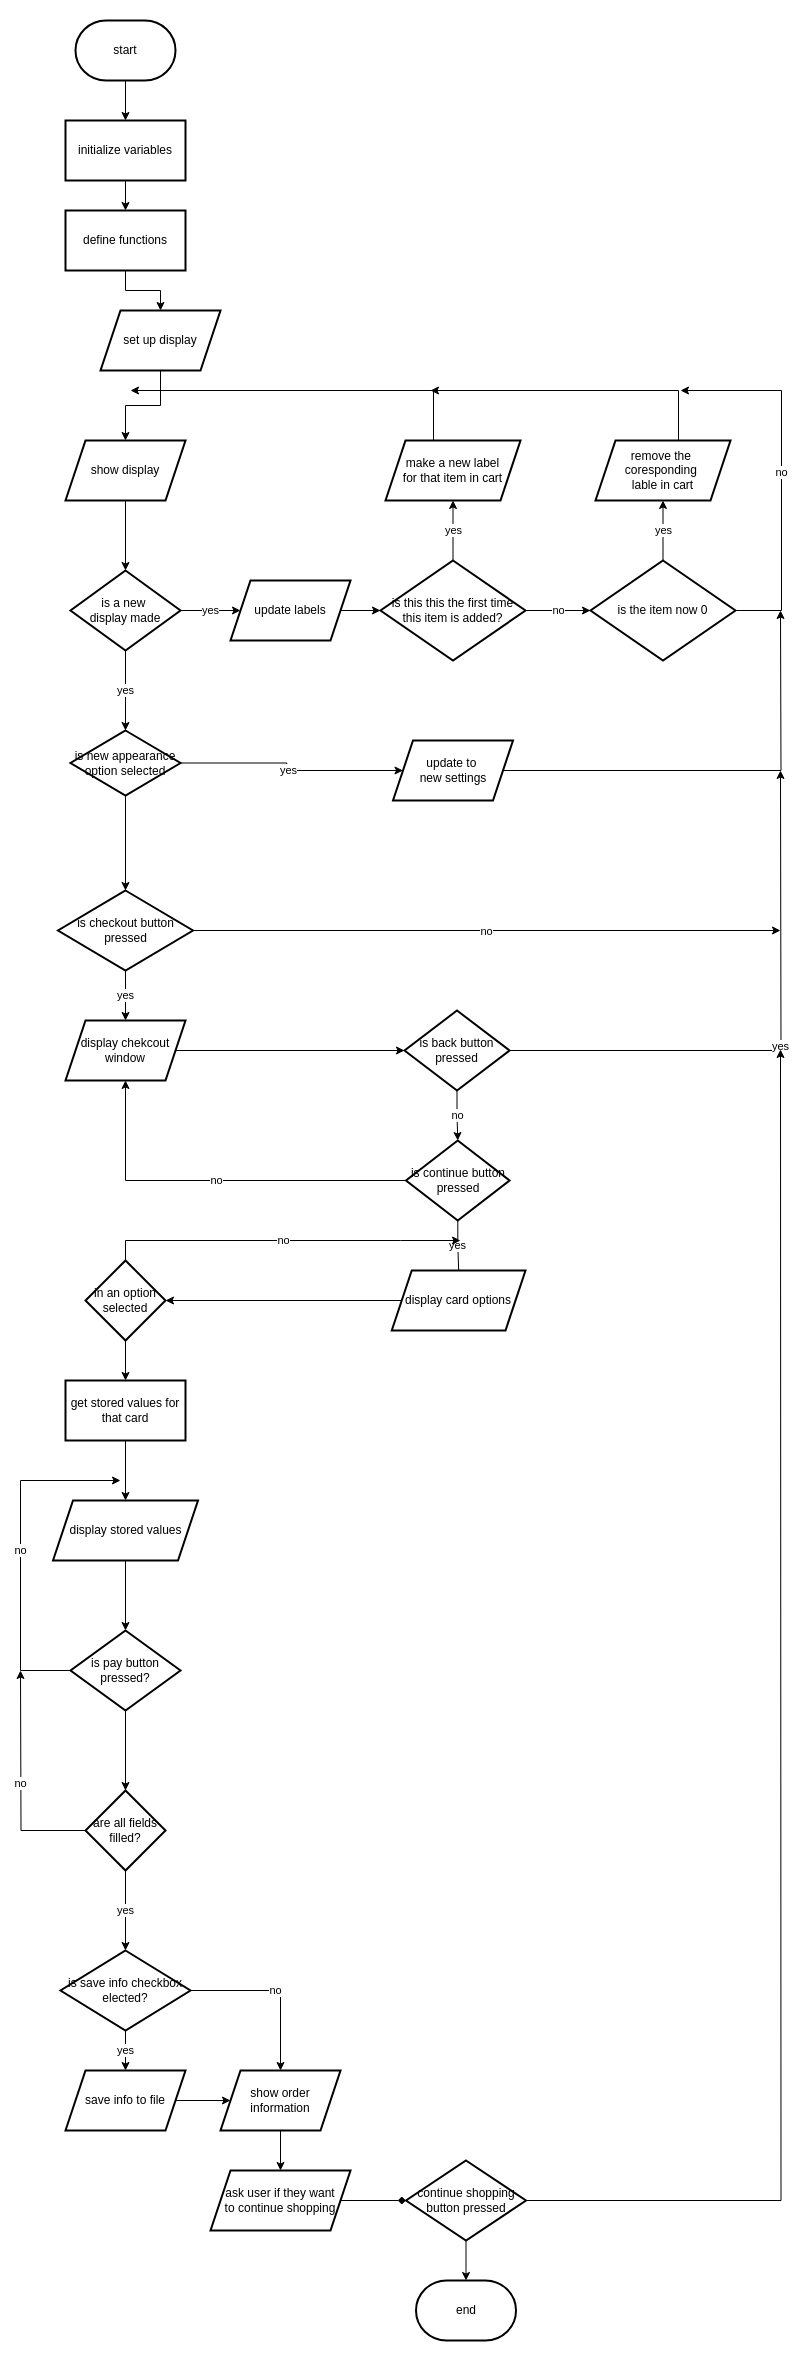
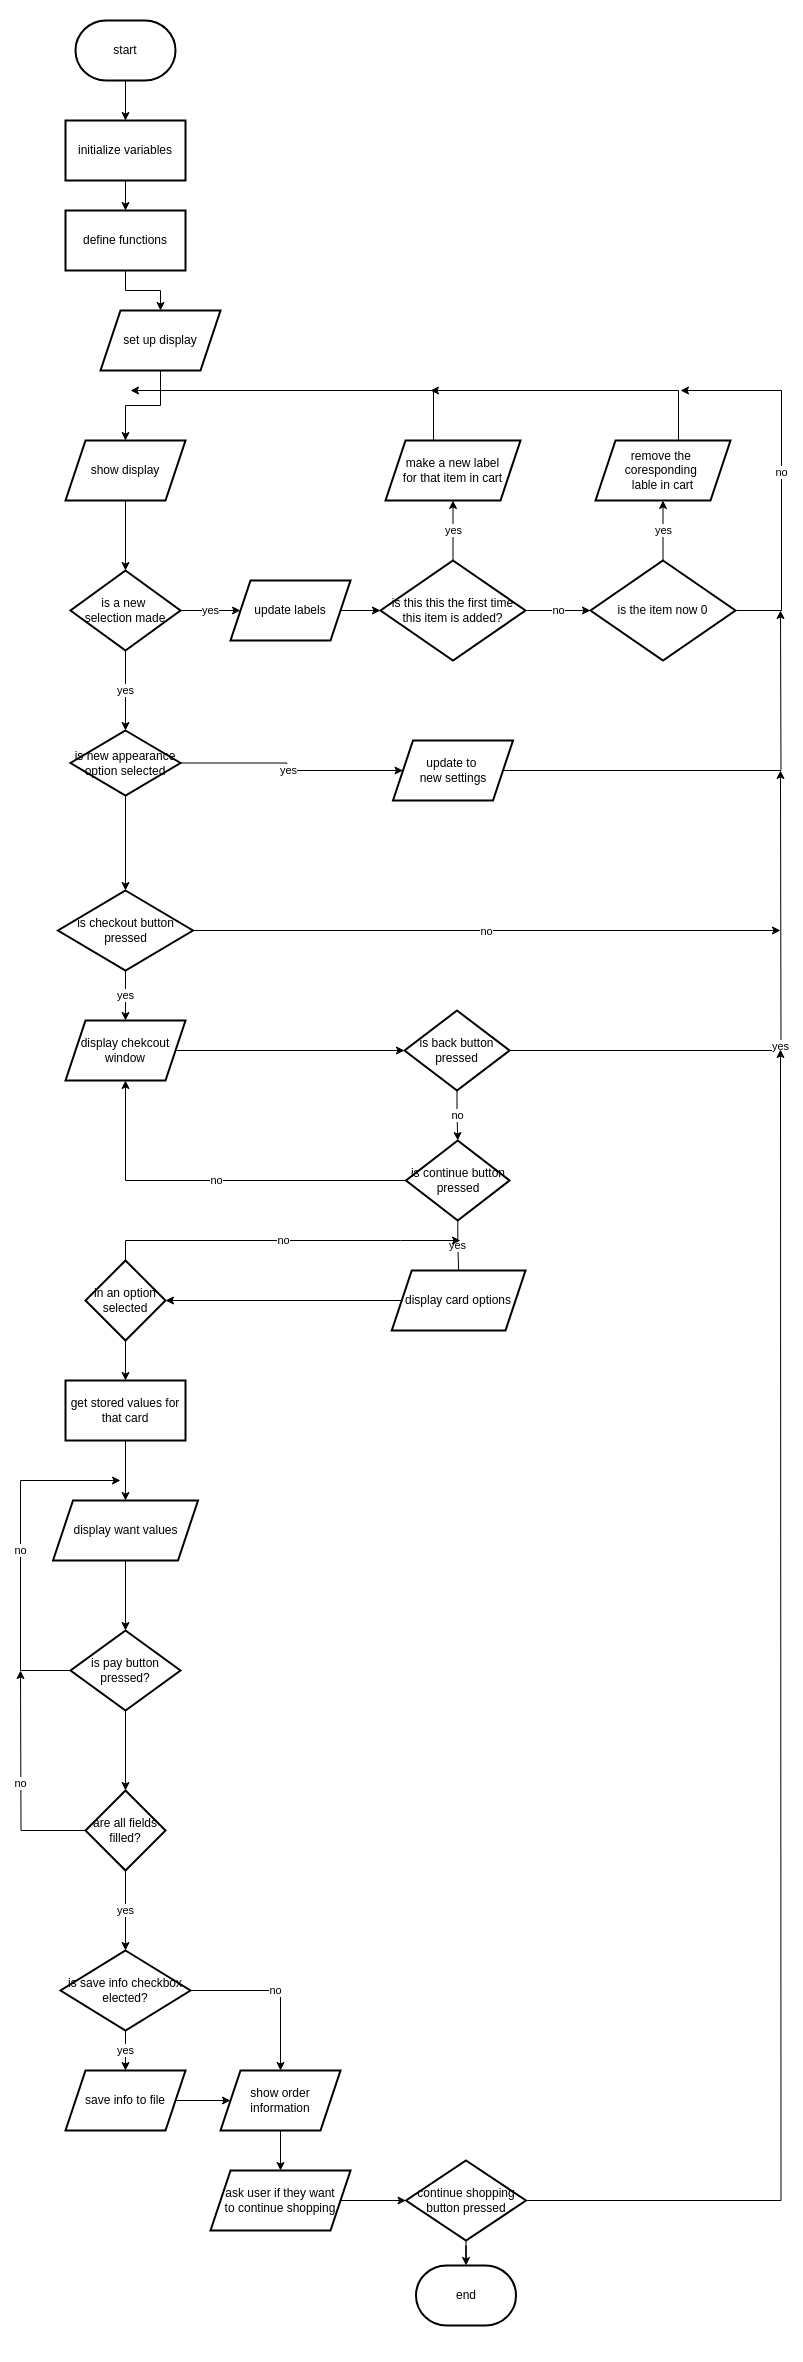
node "is a new display made": label "is a new display made" -> "is a new selection made"
node "display stored values": label "display stored values" -> "display want values"
edge "ask user if they want to continue shopping" -> "continue shopping button pressed": arrowhead diamond -> classic
node "end": moved (466, 2311) -> (466, 2296)
